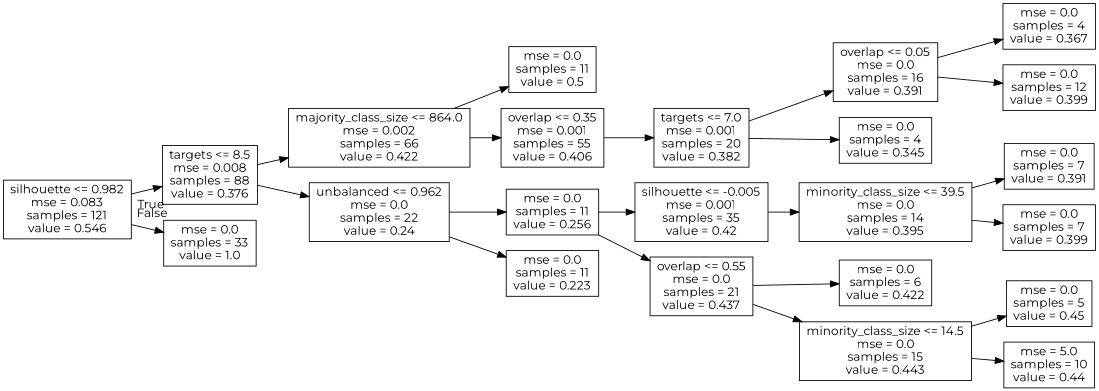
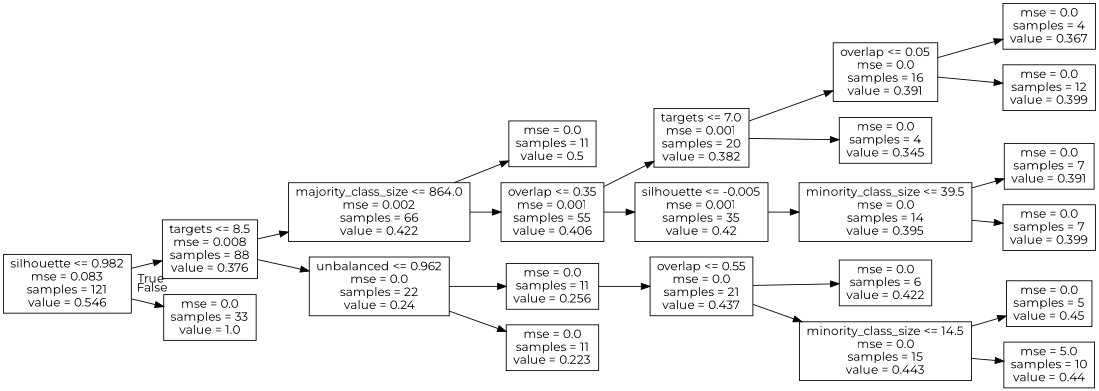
edge "mse = 0.0 samples = 11 value = 0.256" -> "silhouette <= -0.005 mse = 0.001 samples = 35 value = 0.42": now "overlap <= 0.35 mse = 0.001 samples = 55 value = 0.406" -> "silhouette <= -0.005 mse = 0.001 samples = 35 value = 0.42"
